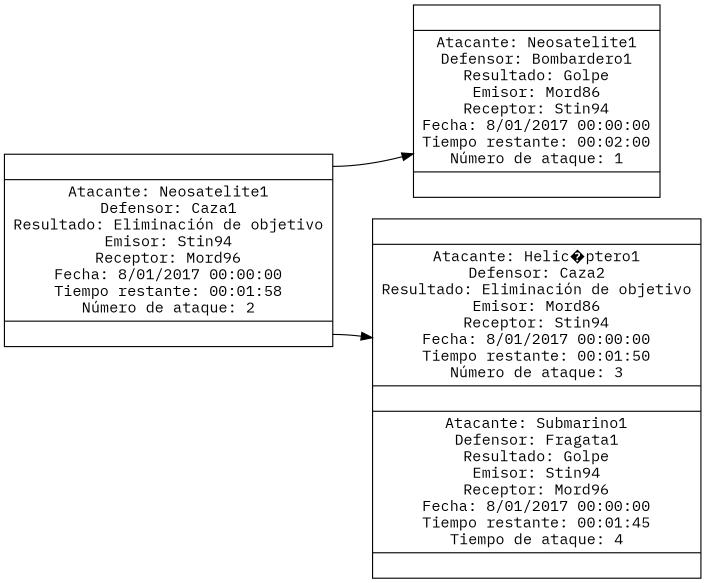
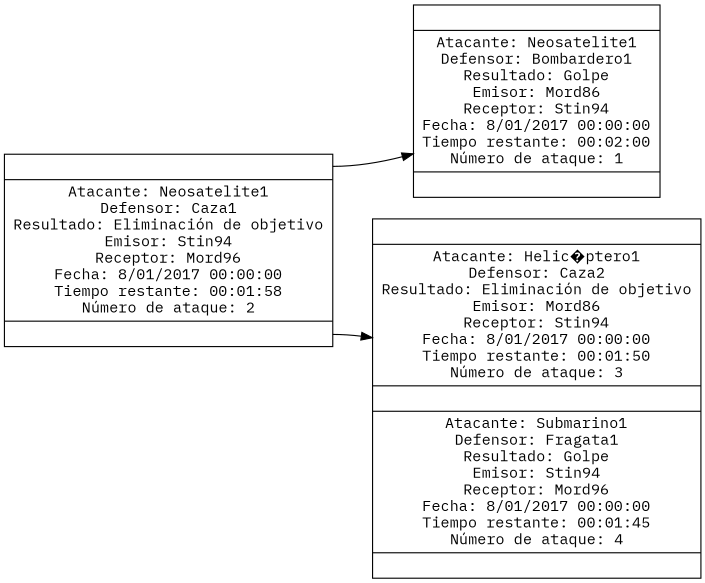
node "Atacante: Helic�ptero1": text "Tiempo de ataque: 4" -> "Número de ataque: 4"
